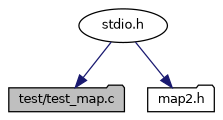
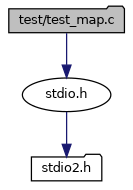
edge "stdio.h" -> "test/test_map.c": reversed
node "map2.h": label "map2.h" -> "stdio2.h"
